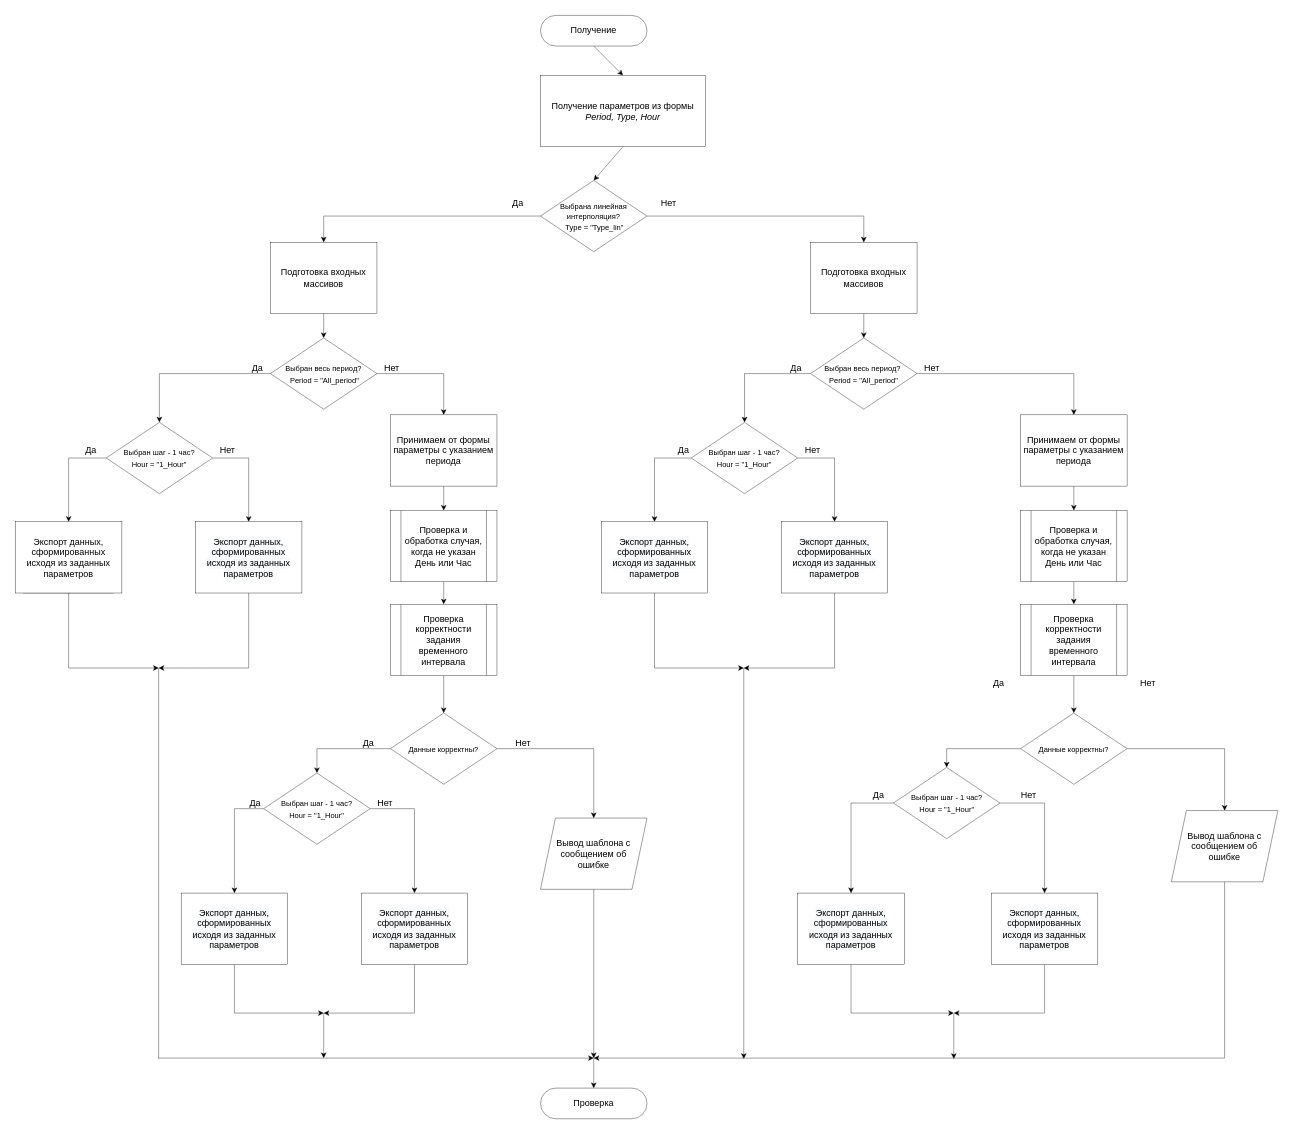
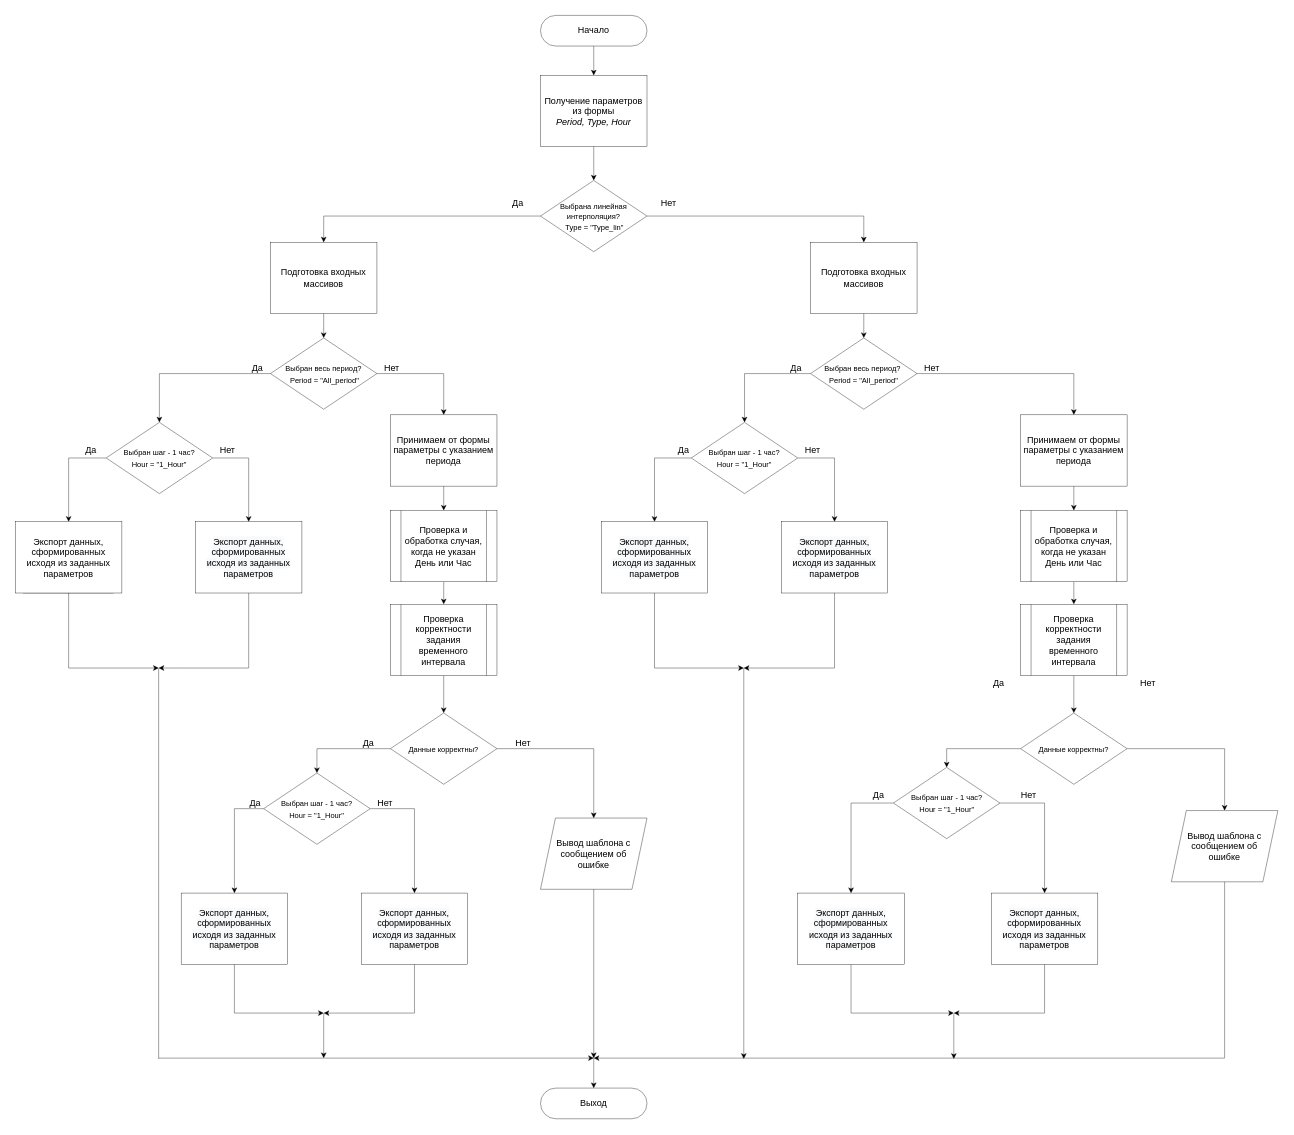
node "Получение": label "Получение" -> "Начало"
node "Получение параметров из формы Period, Type, Hour": size 165x71 -> 107x71
node "Проверка": label "Проверка" -> "Выход"
